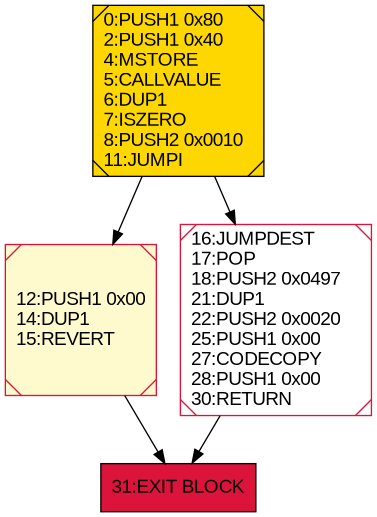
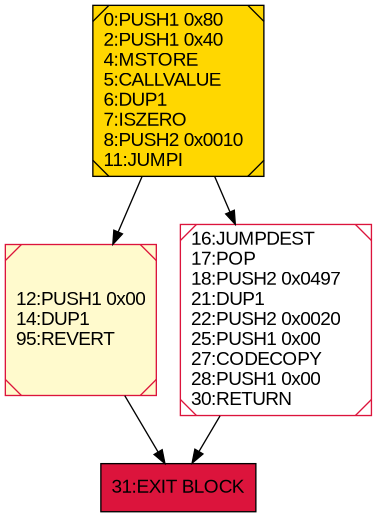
node "12:PUSH1 0x00 14:DUP1 15:REVERT": label "12:PUSH1 0x00 14:DUP1 15:REVERT" -> "12:PUSH1 0x00 14:DUP1 95:REVERT"
